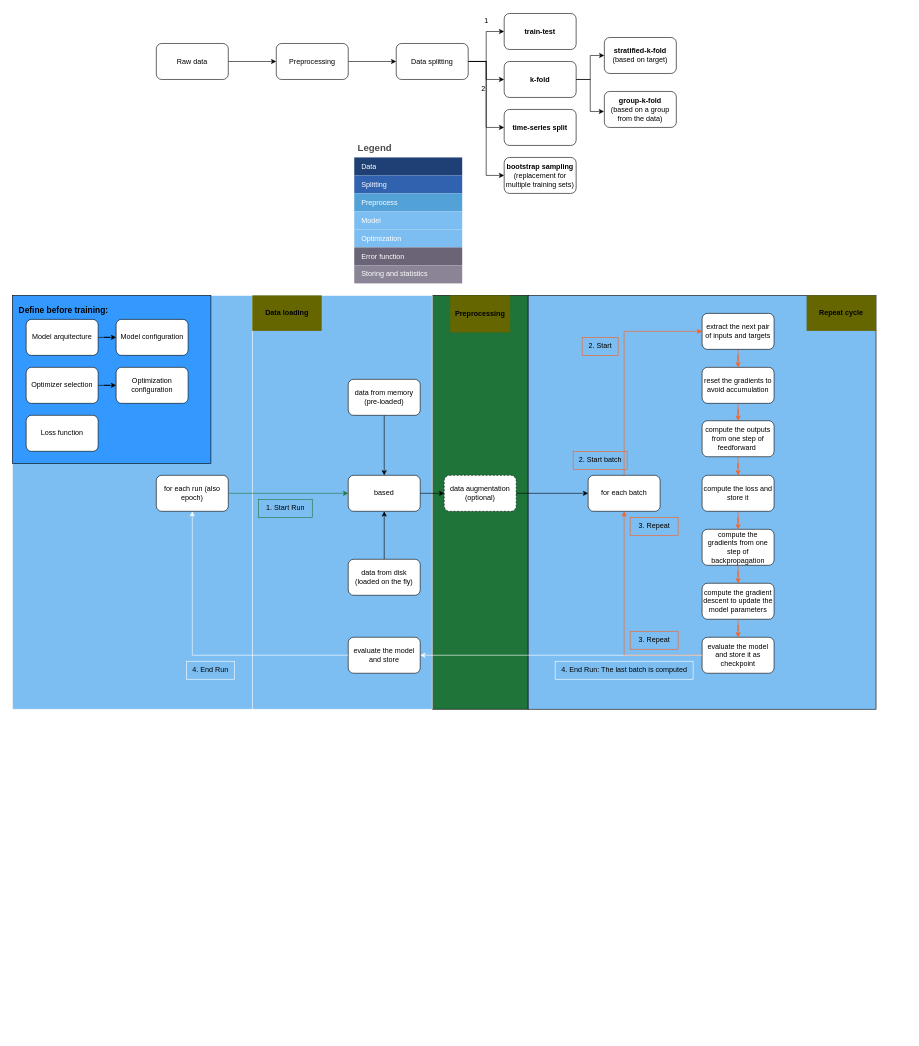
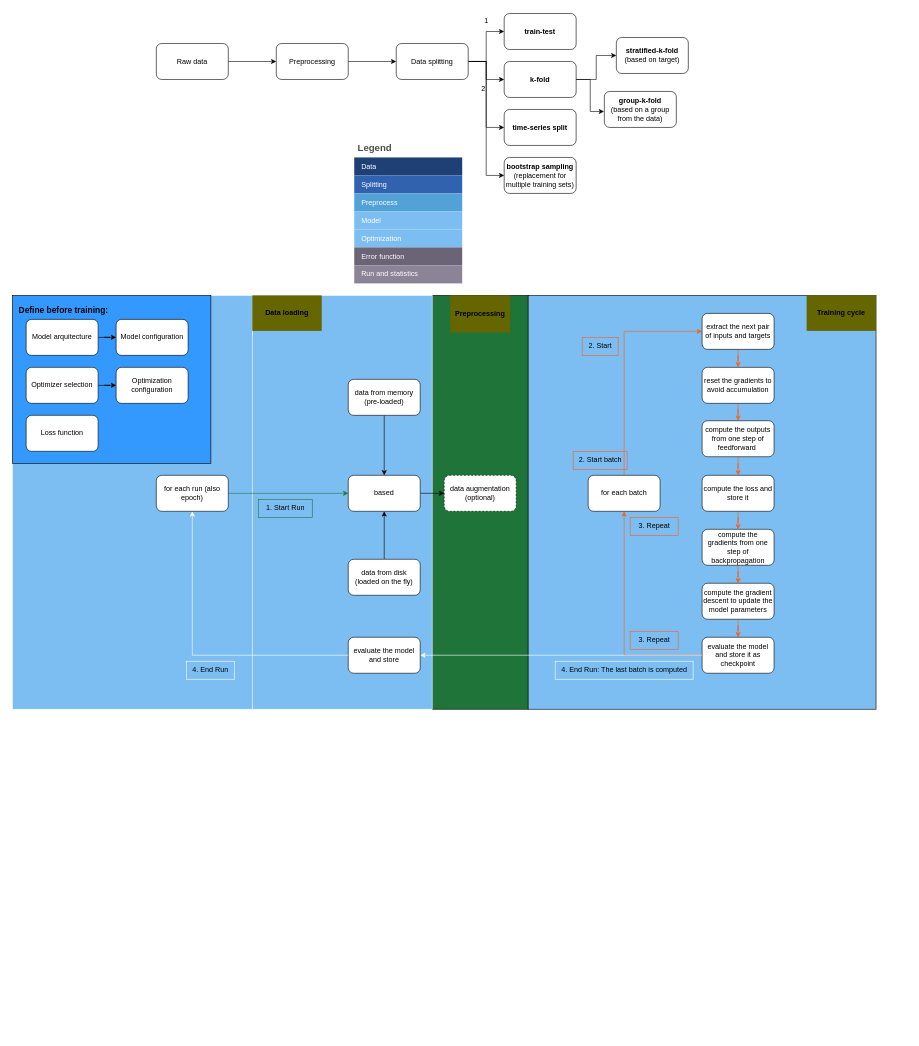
node "stratified-k-fold (based on target)": moved (641, 56) -> (653, 56)
node "Storing and statistics": label "Storing and statistics" -> "Run and statistics"
node "Repeat cycle": label "Repeat cycle" -> "Training cycle"
edge "data augmentation (optional)" -> "for each batch": removed
